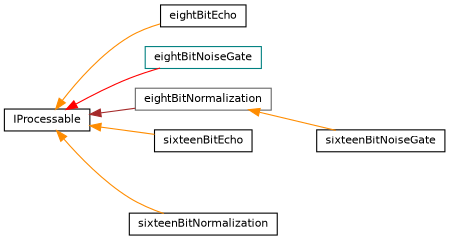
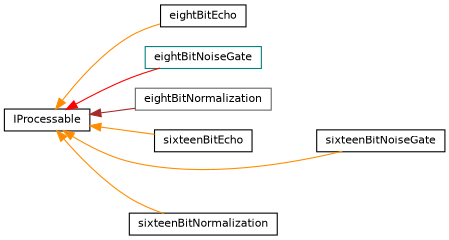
edge "sixteenBitNoiseGate" -> "eightBitNormalization": now "sixteenBitNoiseGate" -> "IProcessable"
